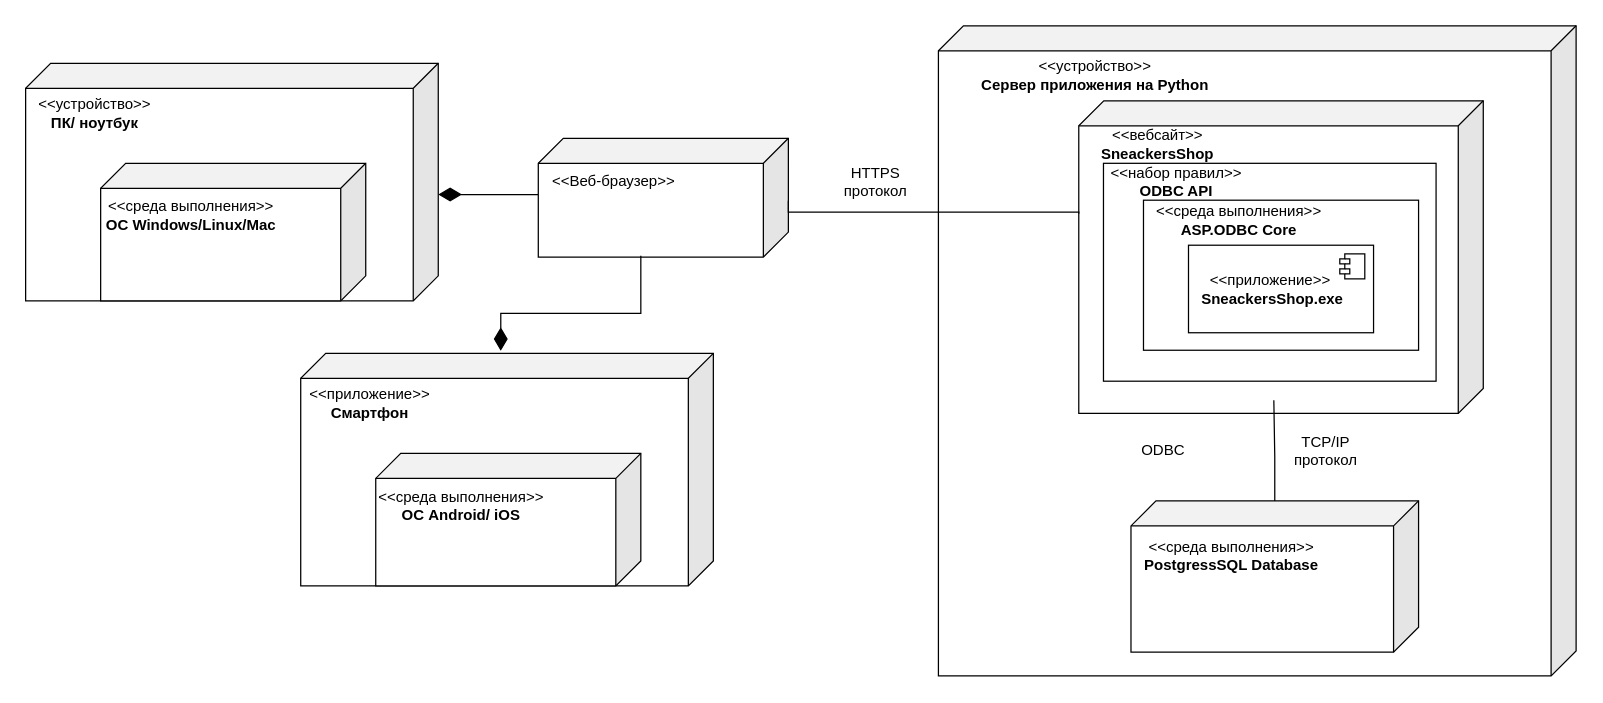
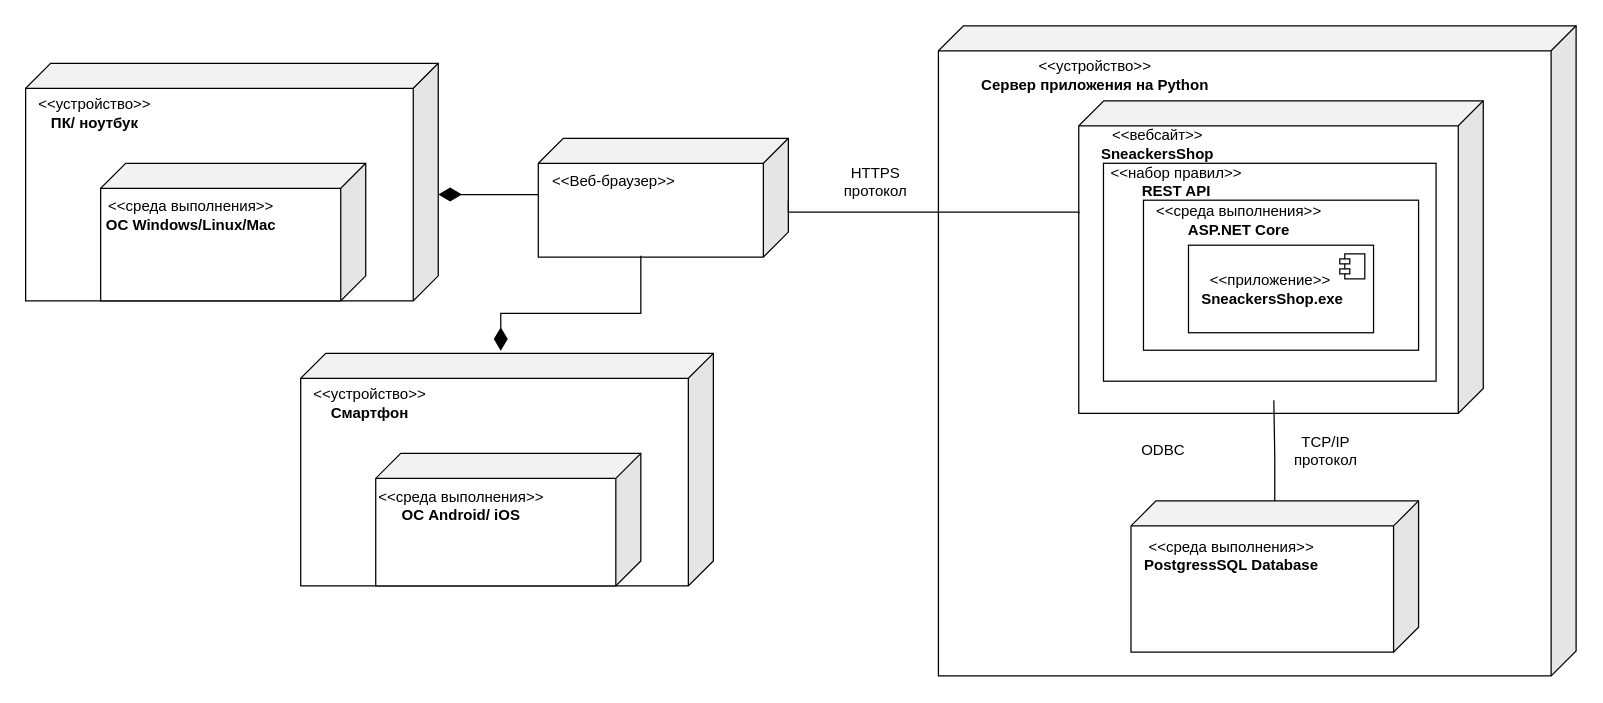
node "<<набор правил>> ODBC API": label "<<набор правил>> ODBC API" -> "<<набор правил>> REST API"
node "<<среда выполнения>> ASP.ODBC Core": label "<<среда выполнения>> ASP.ODBC Core" -> "<<среда выполнения>> ASP.NET Core"
node "<<приложение>> Смартфон": label "<<приложение>> Смартфон" -> "<<устройство>> Смартфон"
